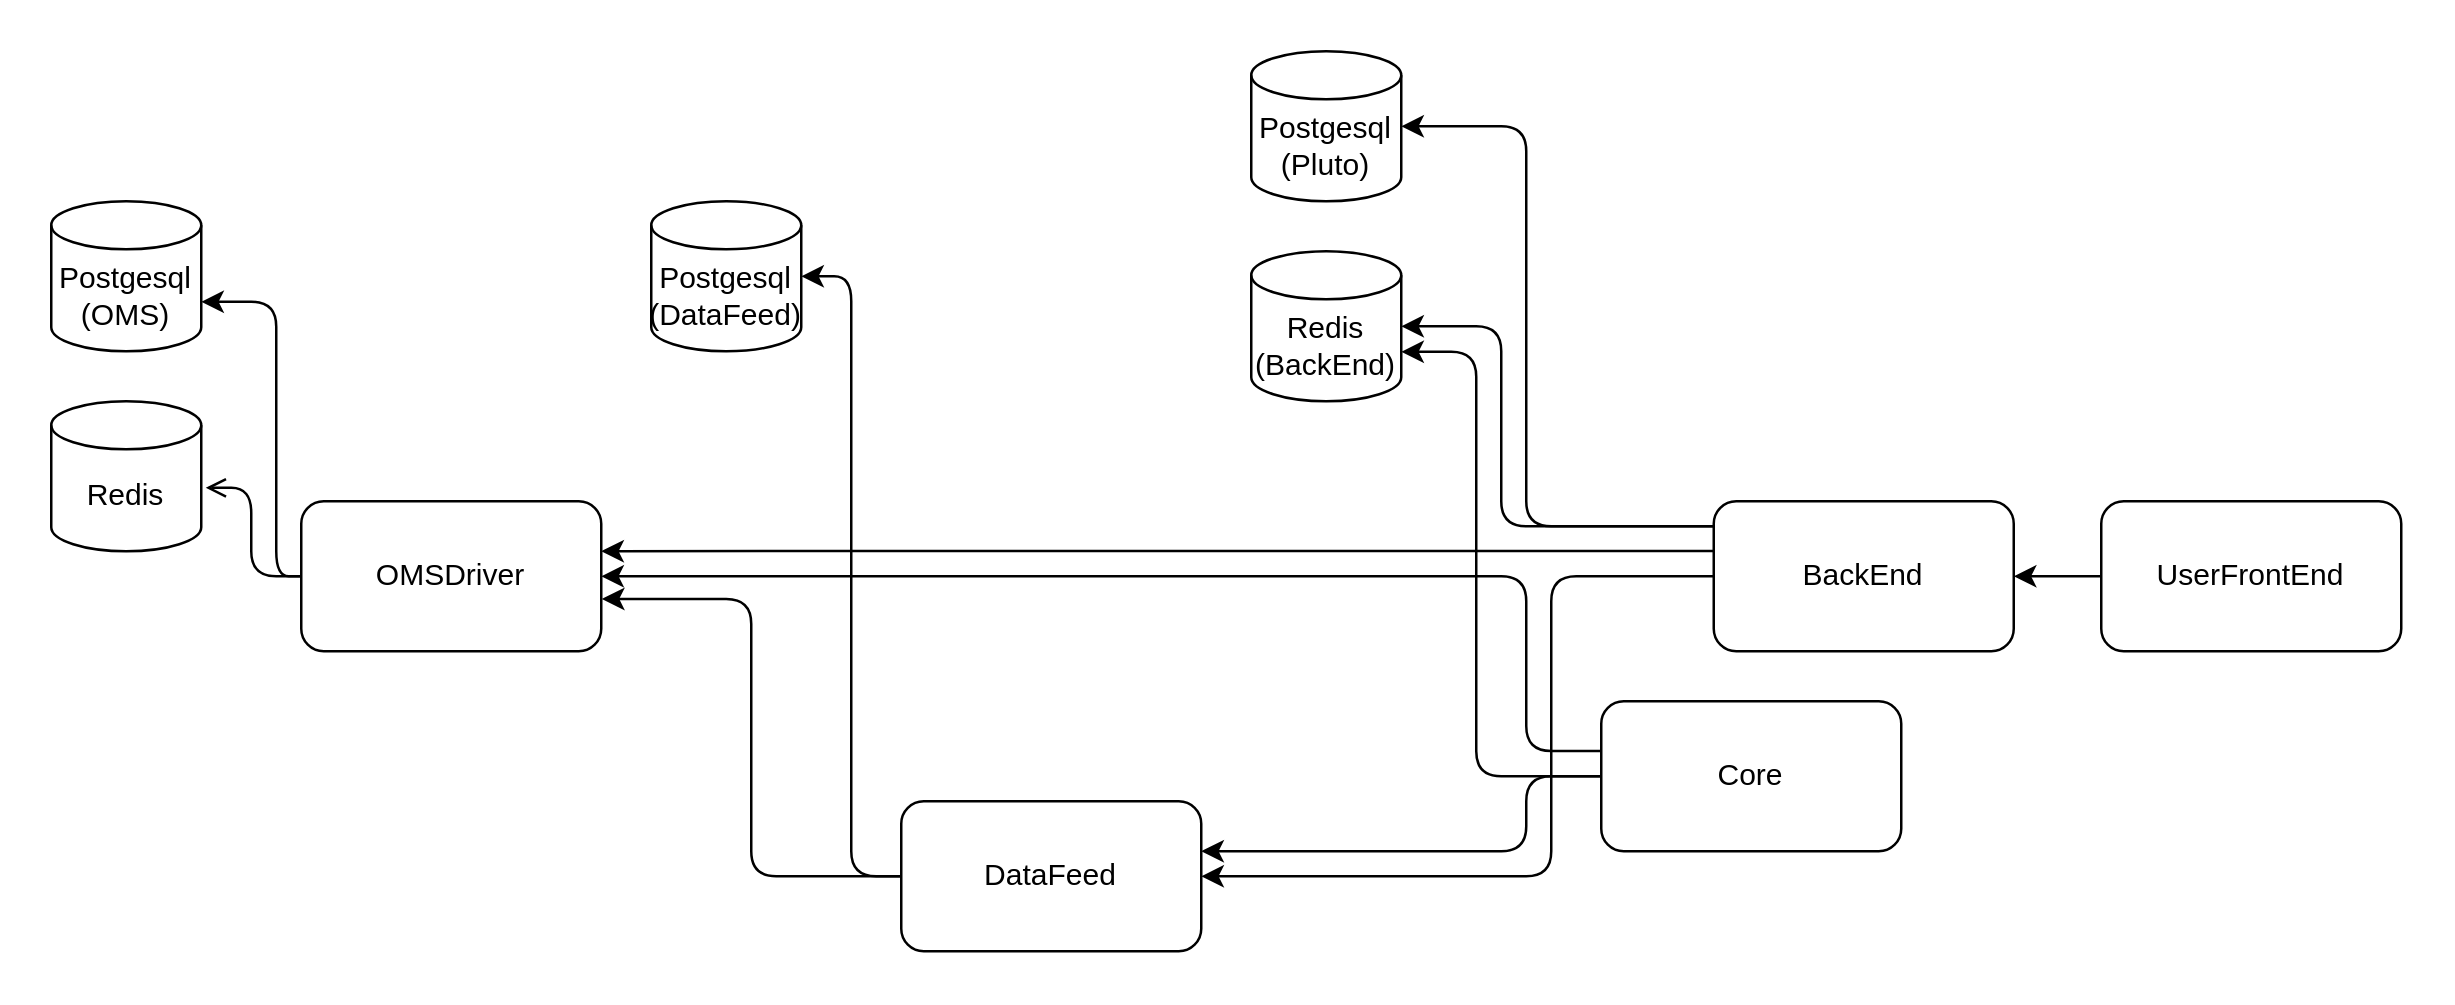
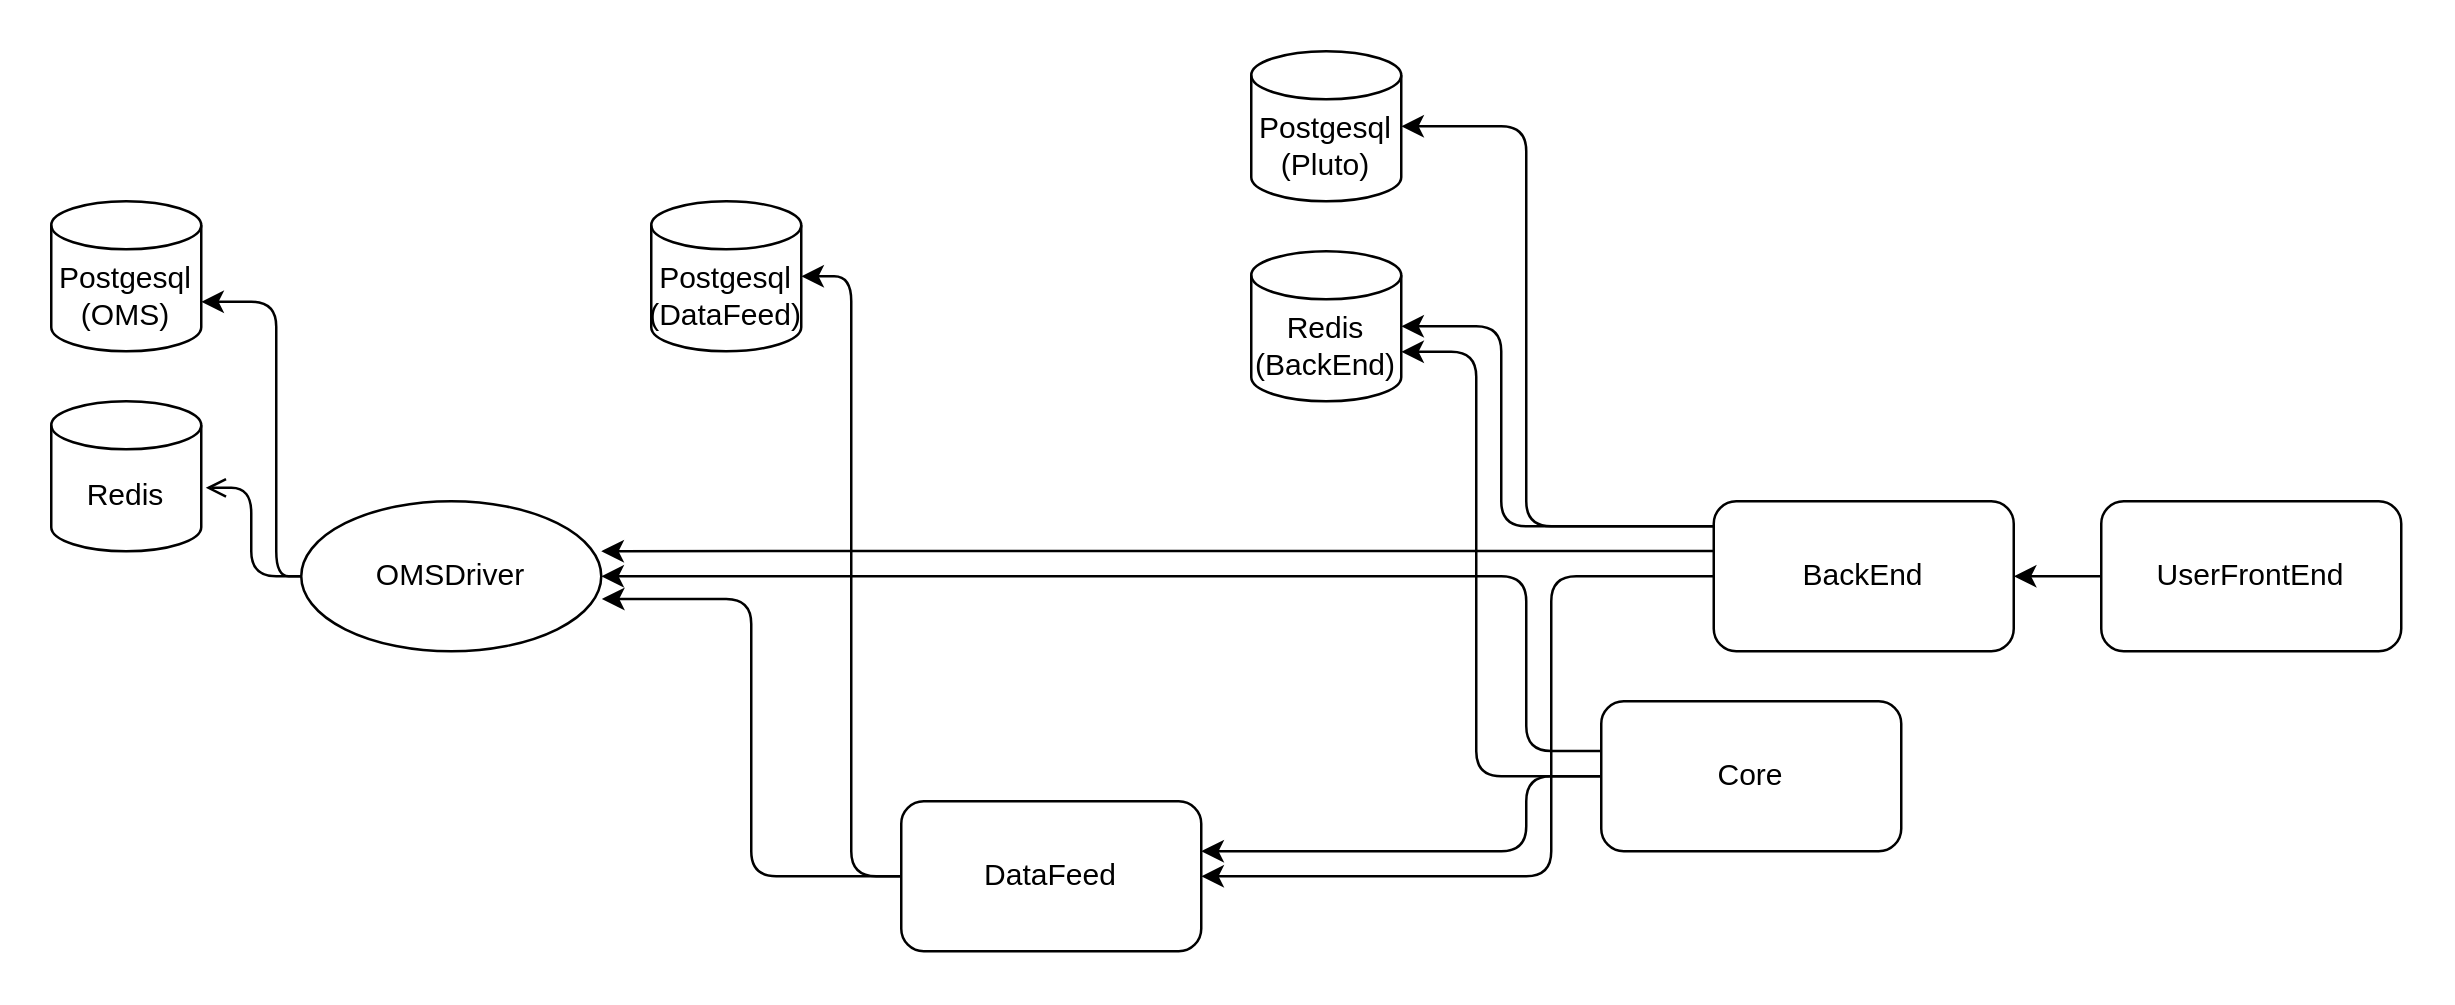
node "OMSDriver": shape rounded rectangle -> ellipse
